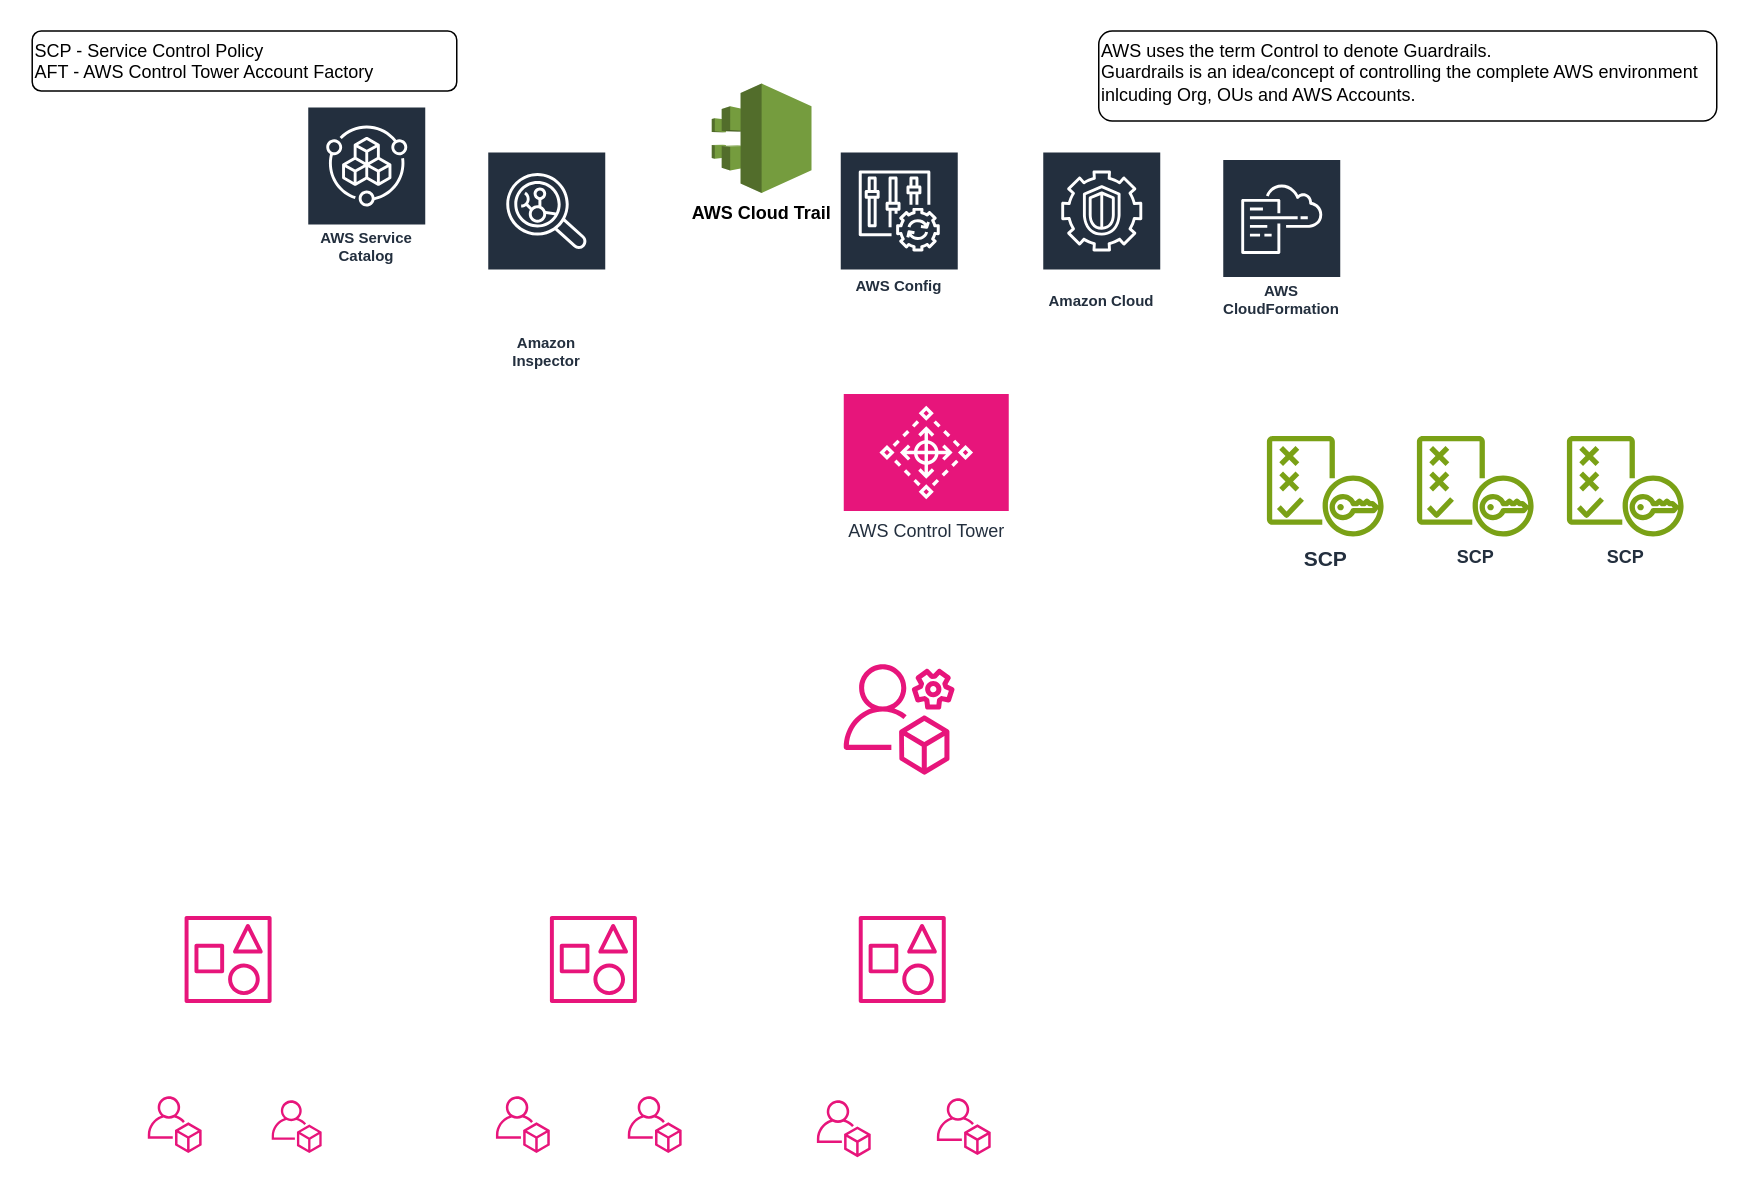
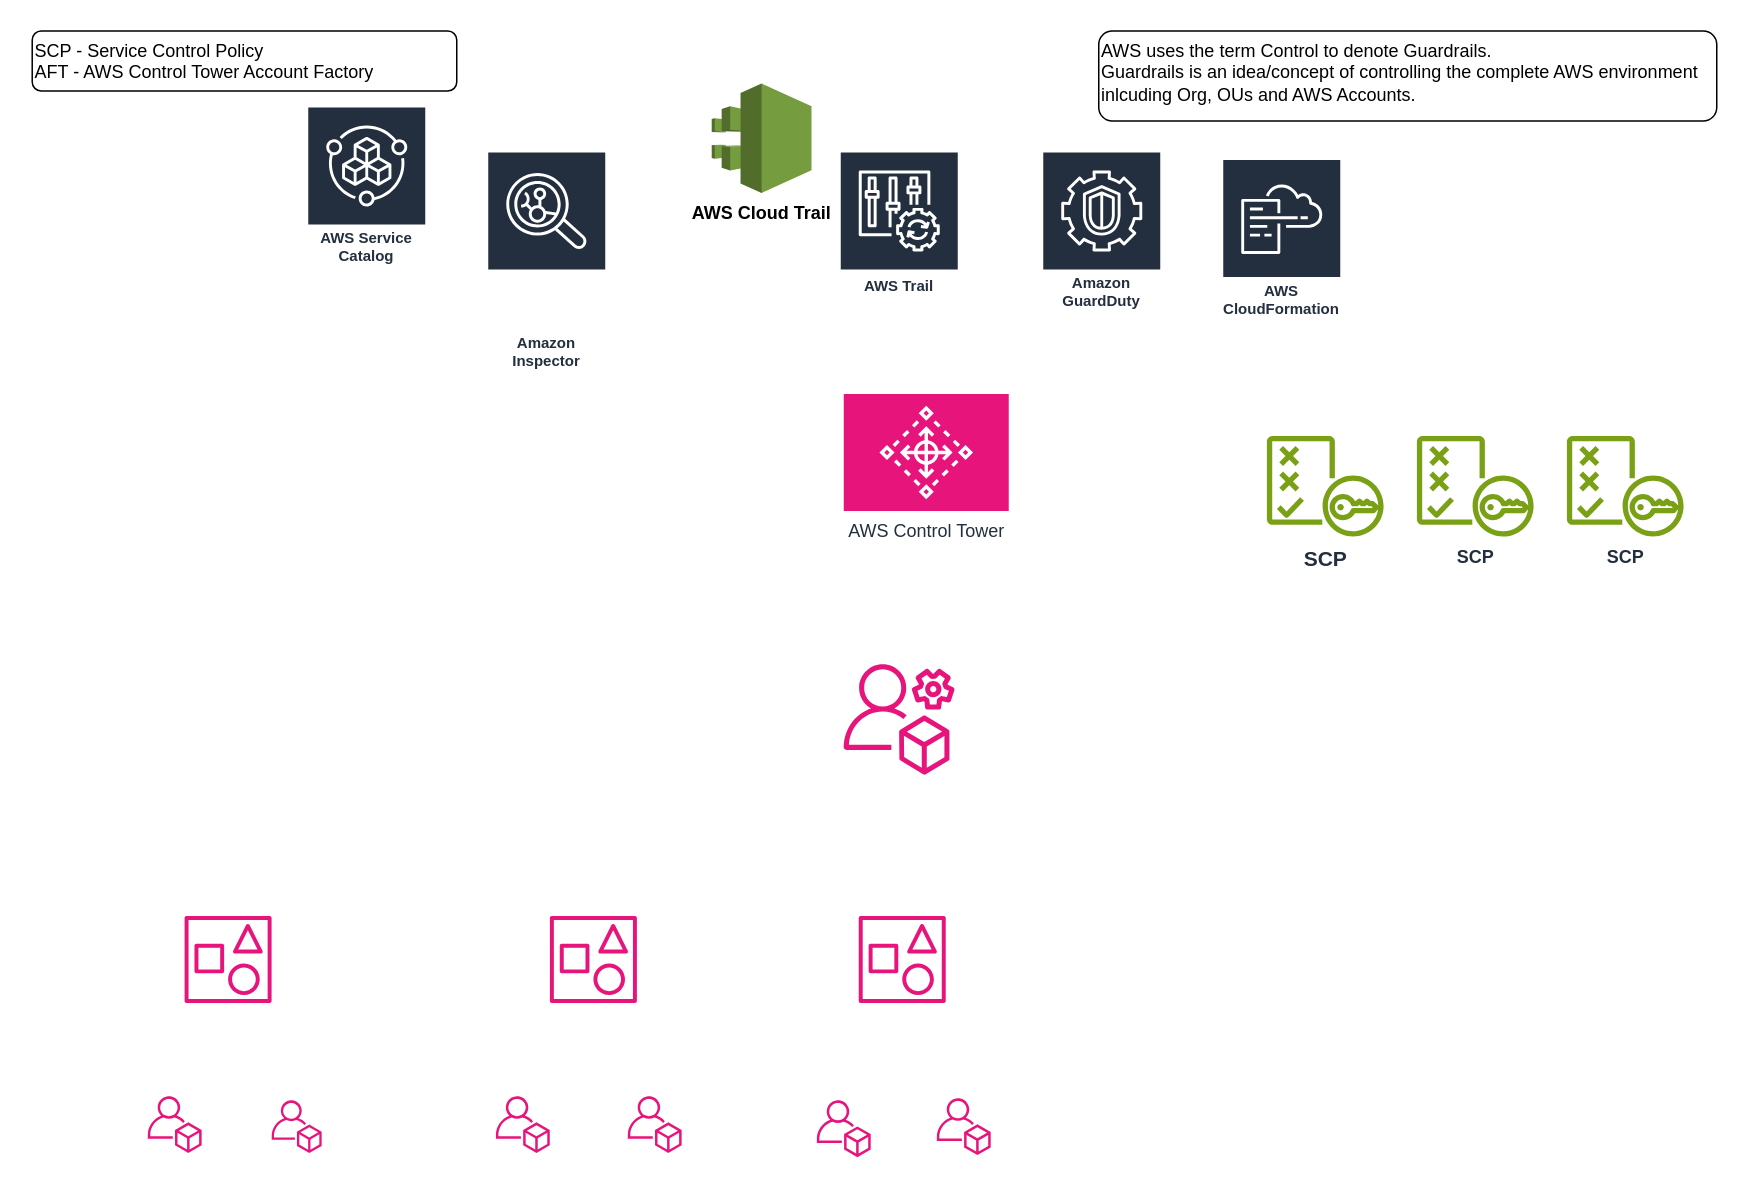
node "AWS Config": label "AWS Config" -> "AWS Trail"
node "Amazon Cloud": label "Amazon Cloud" -> "Amazon GuardDuty"
